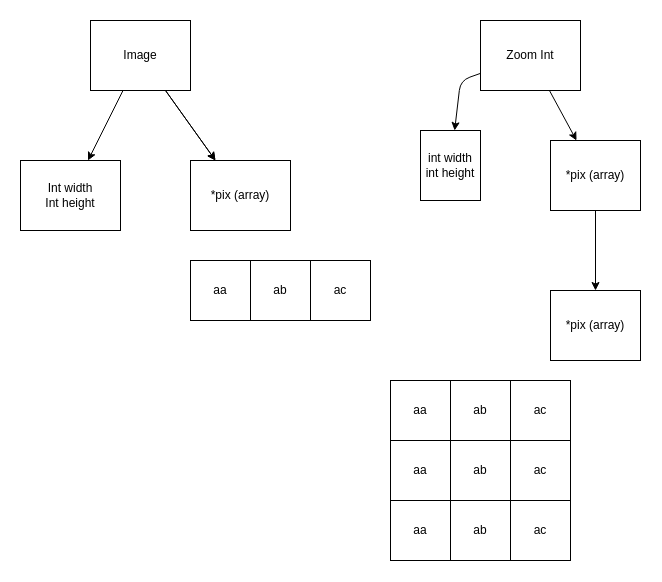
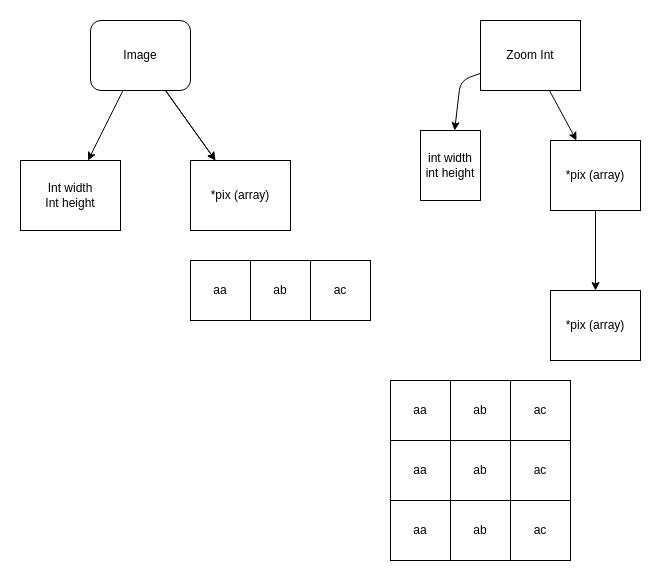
node "Image": shape rectangle -> rounded rectangle
